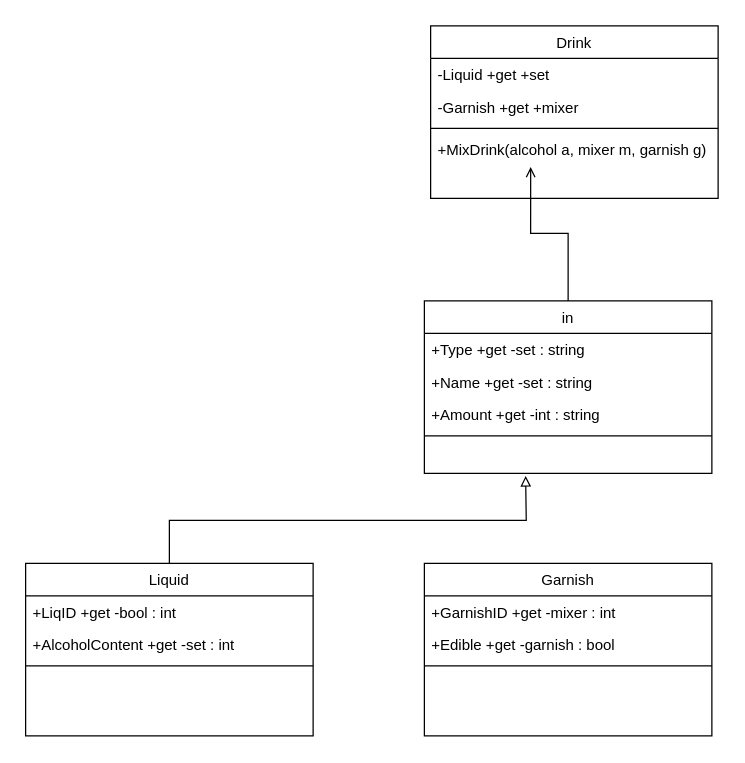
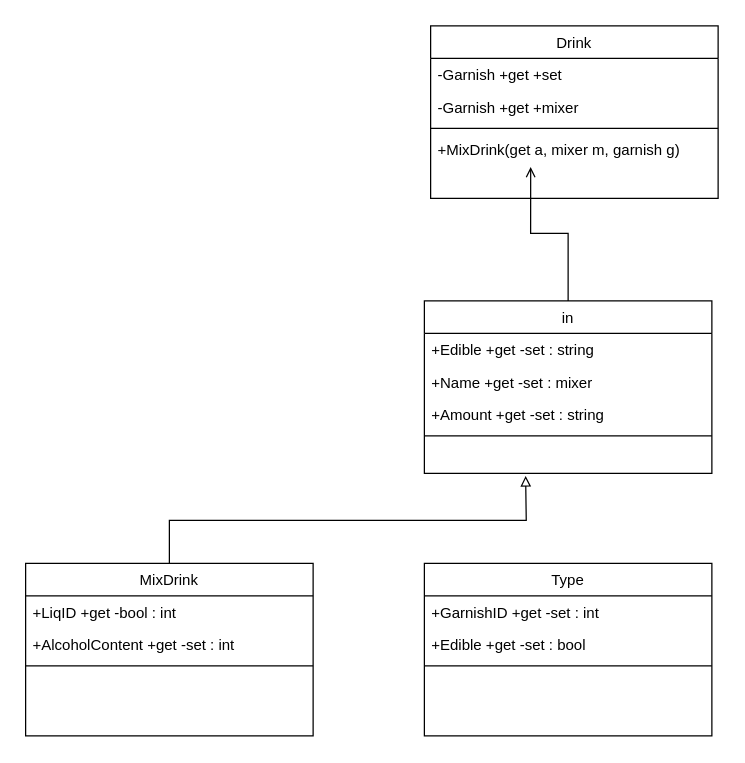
node "-Liquid +get +set": label "-Liquid +get +set" -> "-Garnish +get +set"
node "+MixDrink(alcohol a, mixer m, garnish g)": label "+MixDrink(alcohol a, mixer m, garnish g)" -> "+MixDrink(get a, mixer m, garnish g)"
node "+Type +get -set : string": label "+Type +get -set : string" -> "+Edible +get -set : string"
node "+Name +get -set : string": label "+Name +get -set : string" -> "+Name +get -set : mixer"
node "+Amount +get -int : string": label "+Amount +get -int : string" -> "+Amount +get -set : string"
node "Liquid": label "Liquid" -> "MixDrink"
node "Garnish": label "Garnish" -> "Type"
node "+GarnishID +get -mixer : int": label "+GarnishID +get -mixer : int" -> "+GarnishID +get -set : int"
node "+Edible +get -garnish : bool": label "+Edible +get -garnish : bool" -> "+Edible +get -set : bool"
